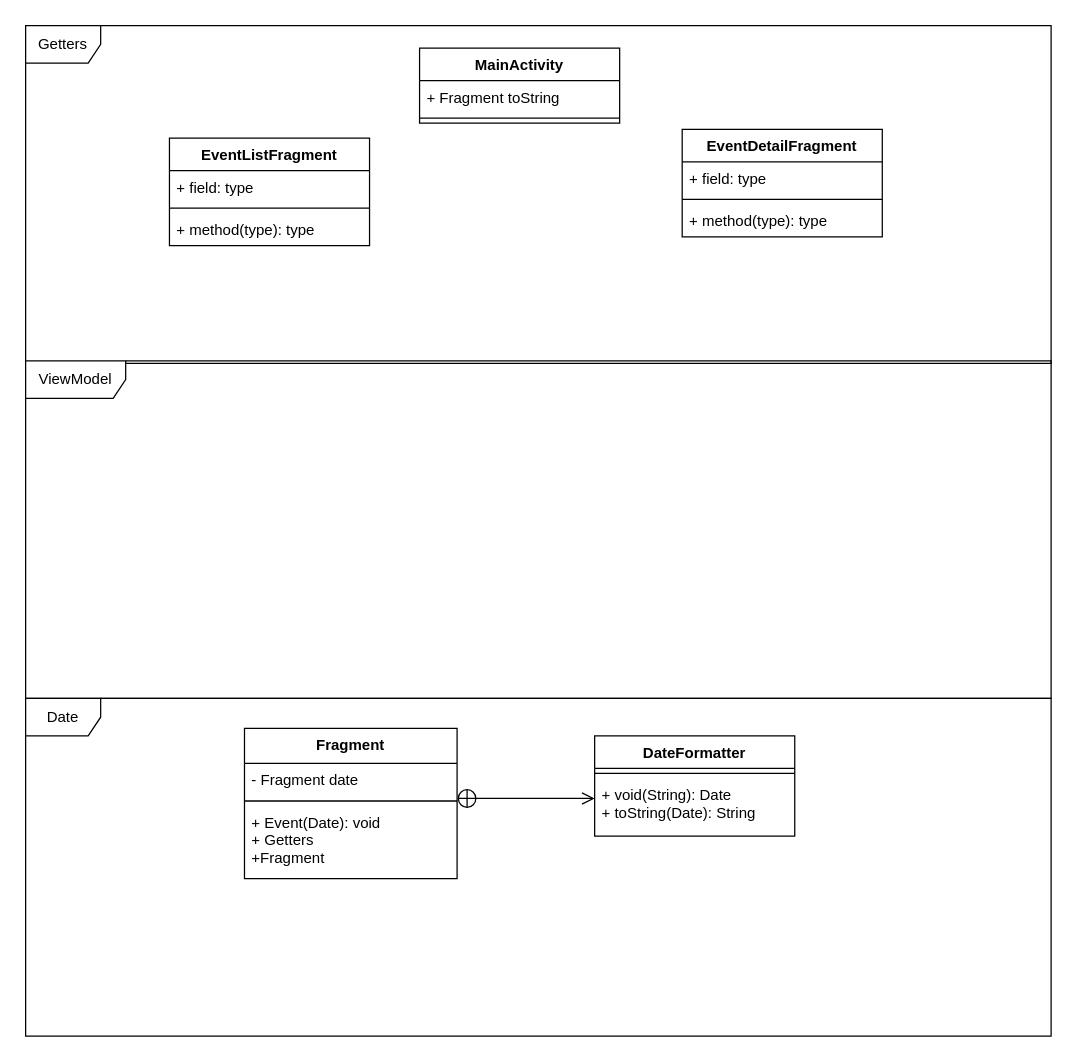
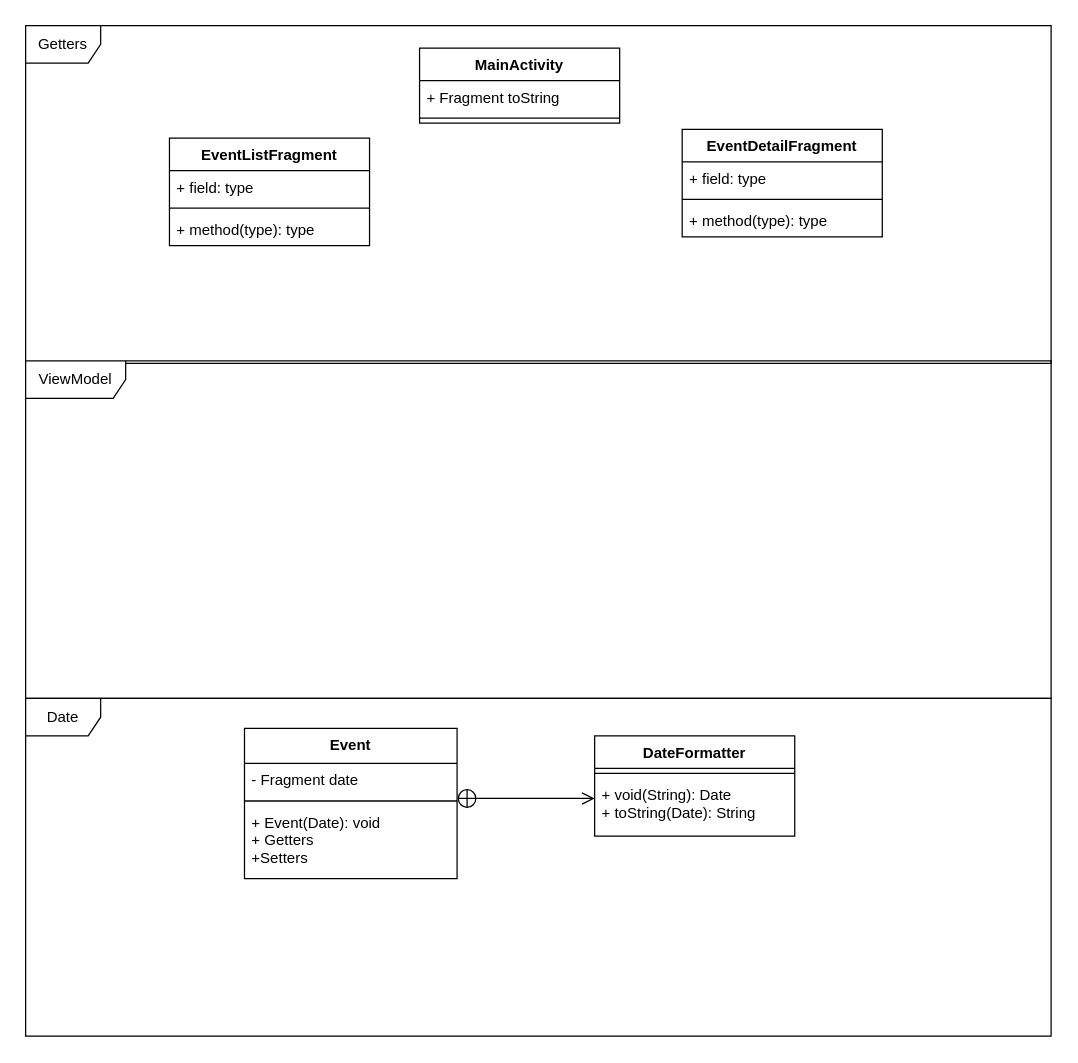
node "Fragment": label "Fragment" -> "Event"
node "+ Event(Date): void + Getters +Fragment": label "+ Event(Date): void + Getters +Fragment" -> "+ Event(Date): void + Getters +Setters"
